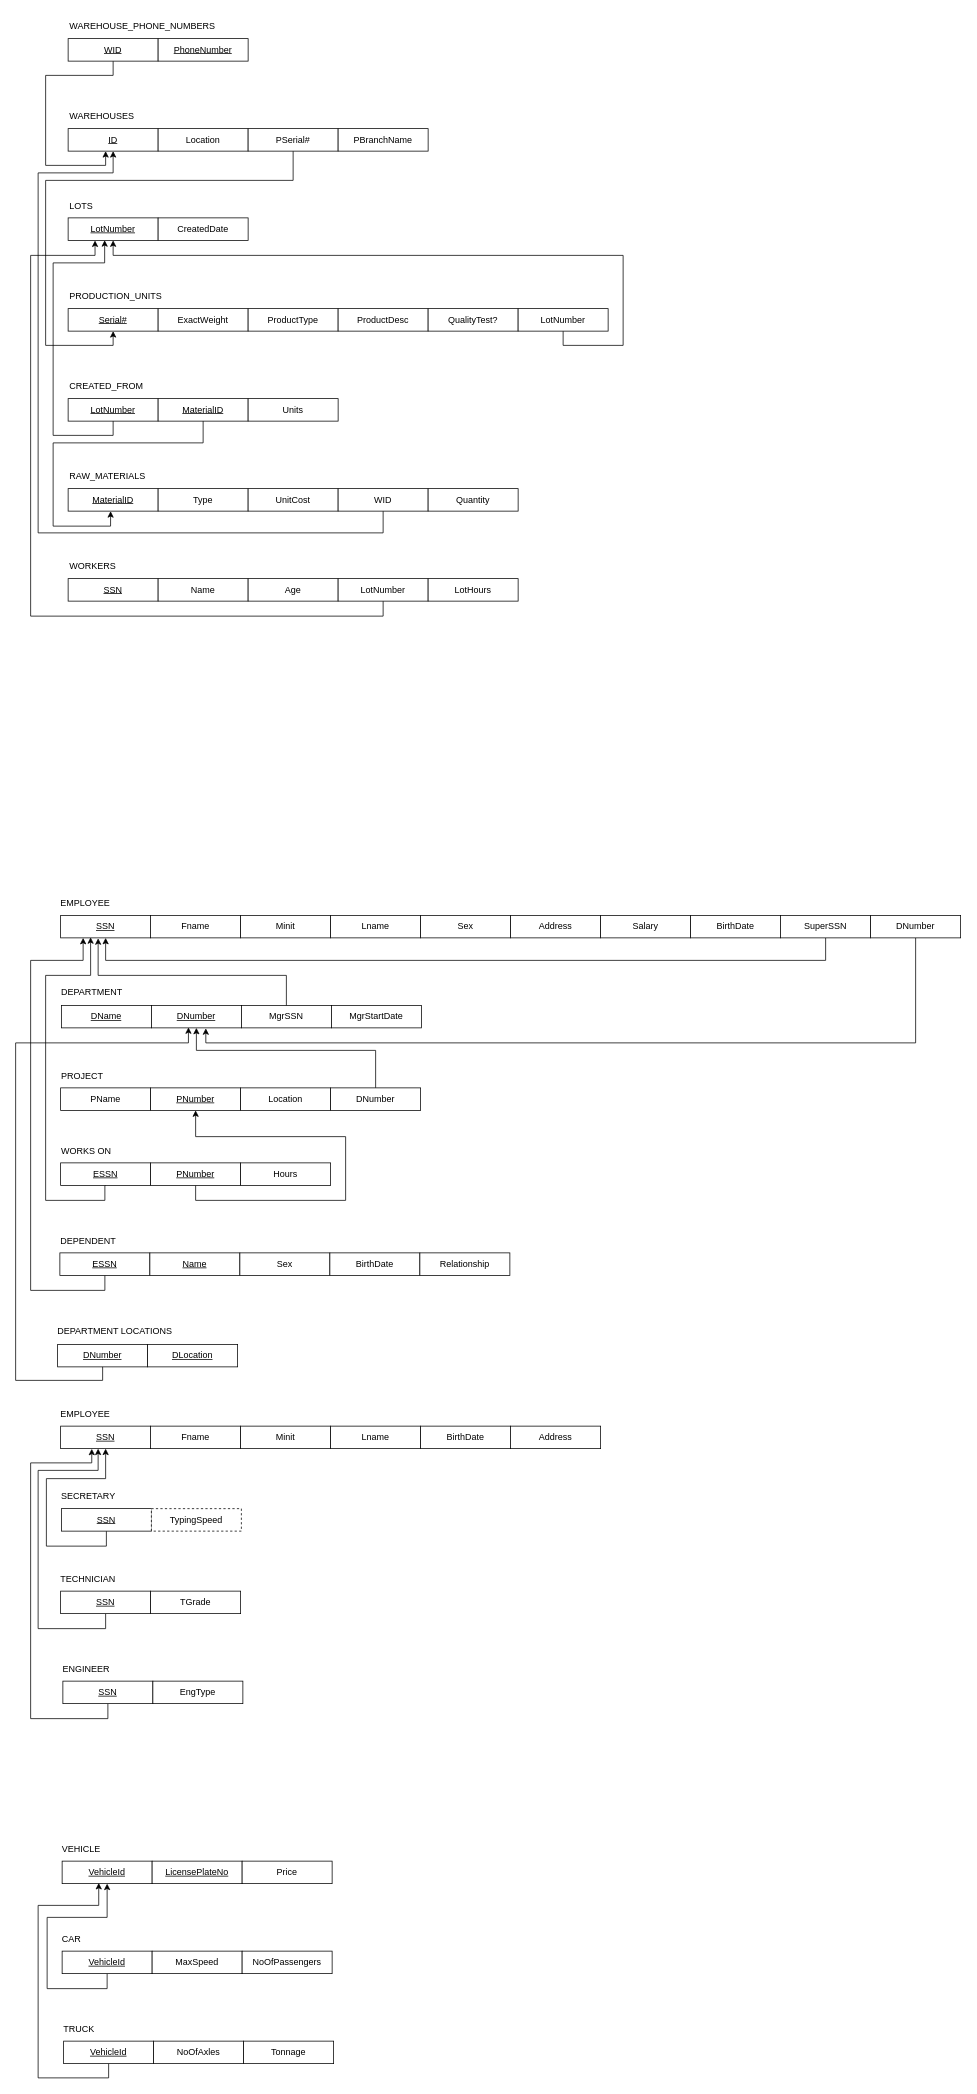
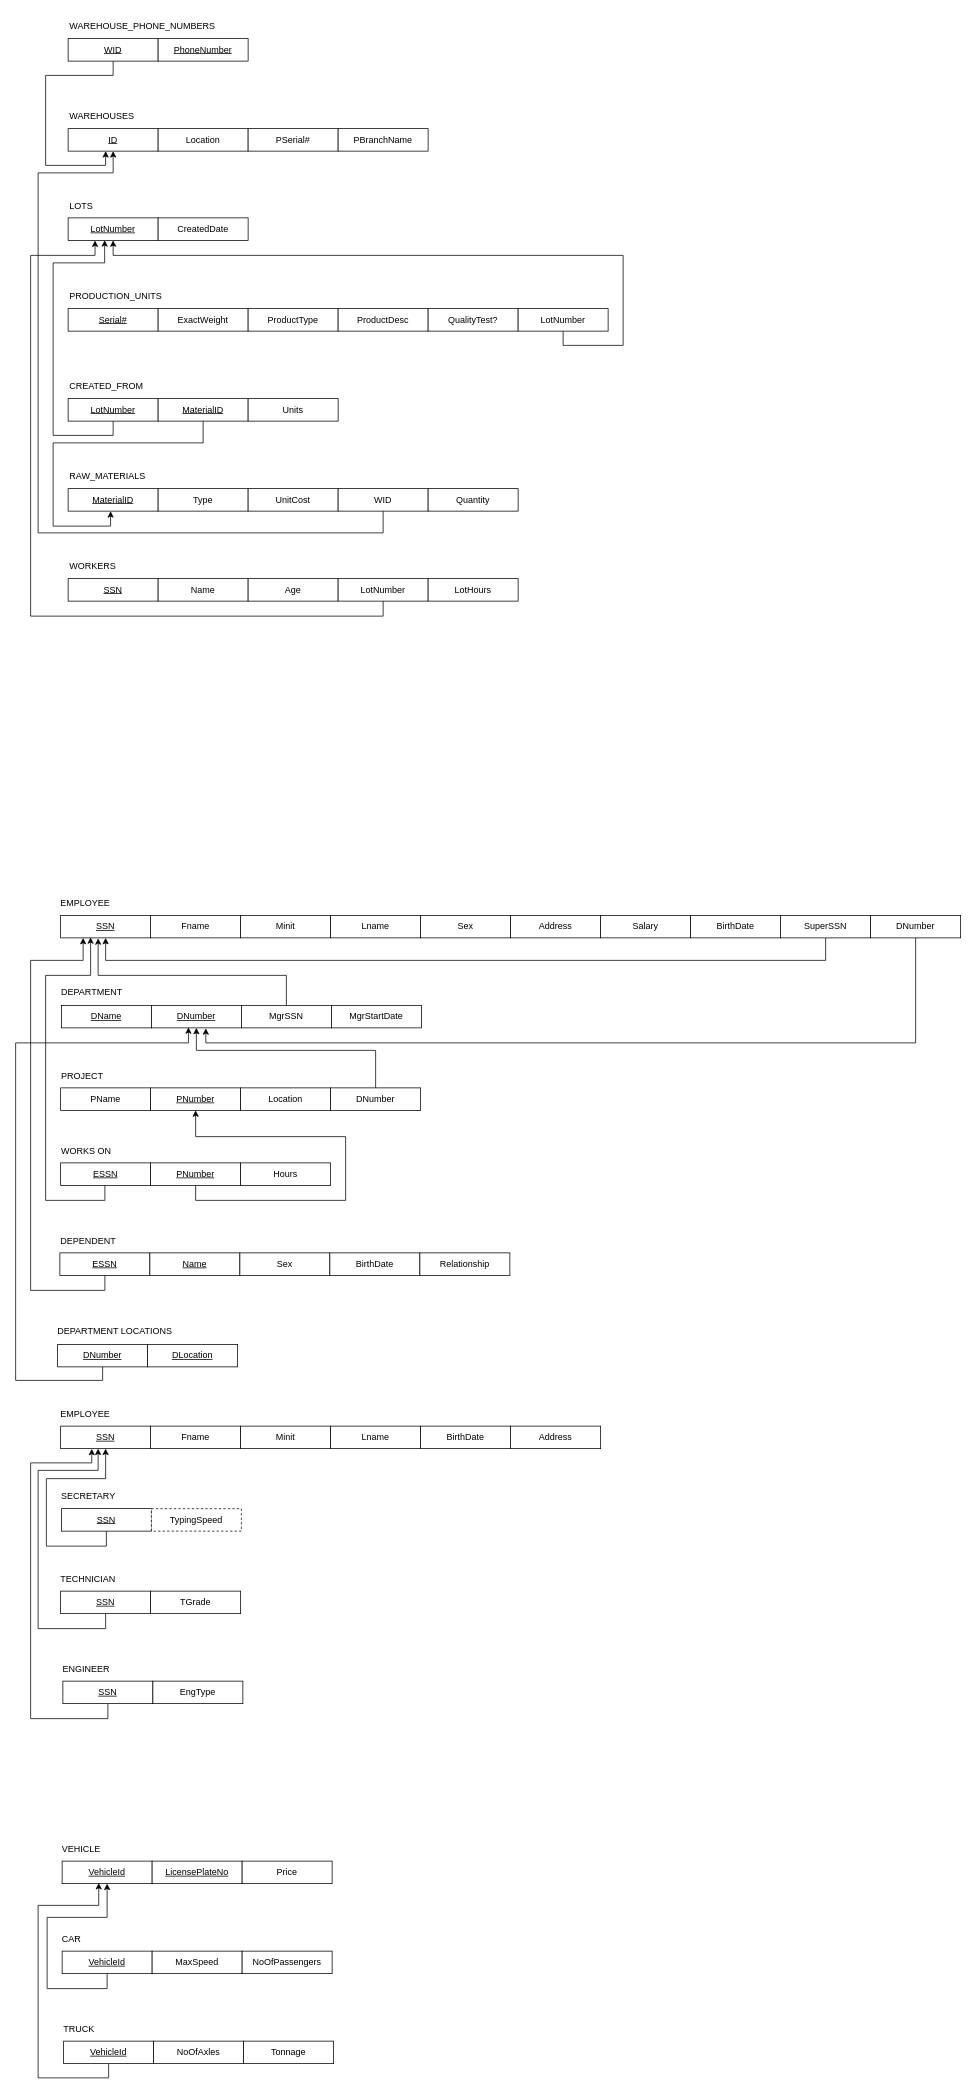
edge "PSerial#" -> "Serial#": removed
